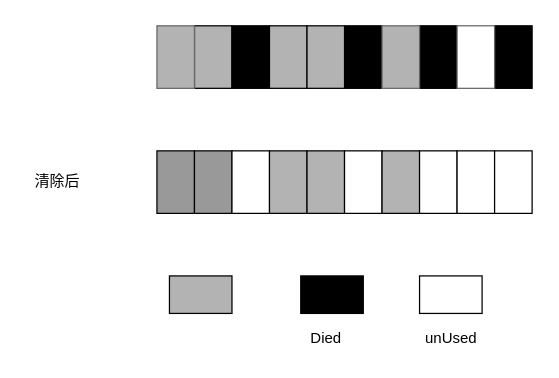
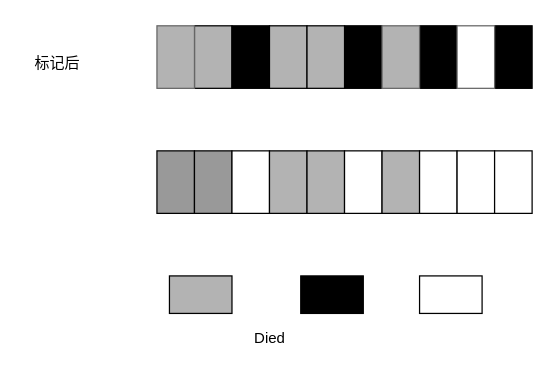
node "标记后": added
node "清除后": removed
node "Died": moved (326, 338) -> (269, 338)
node "unUsed": removed
